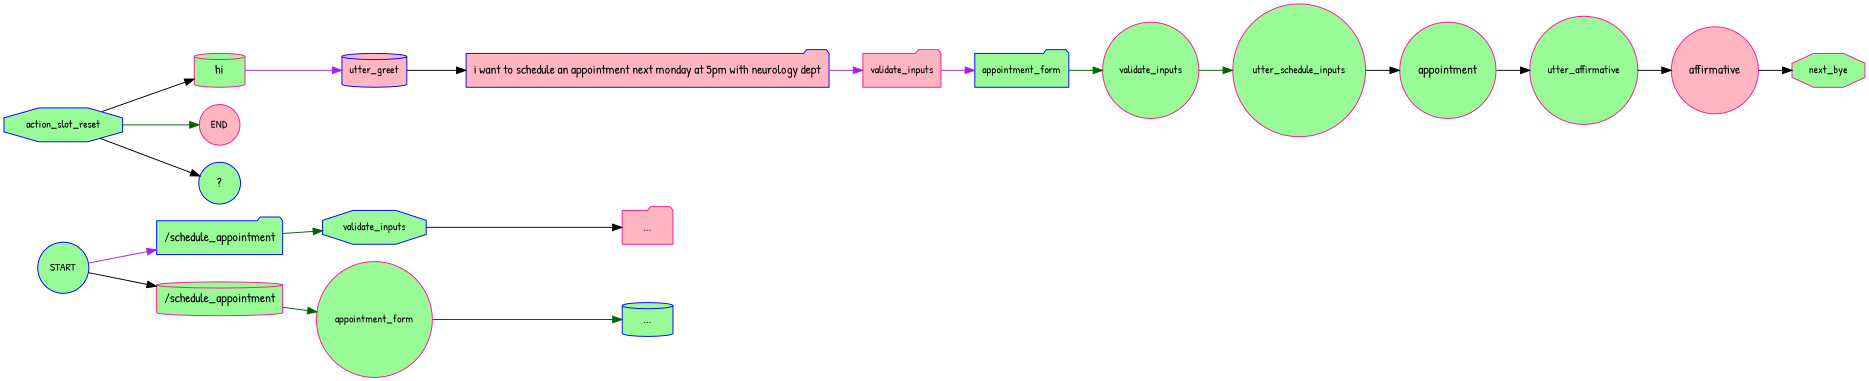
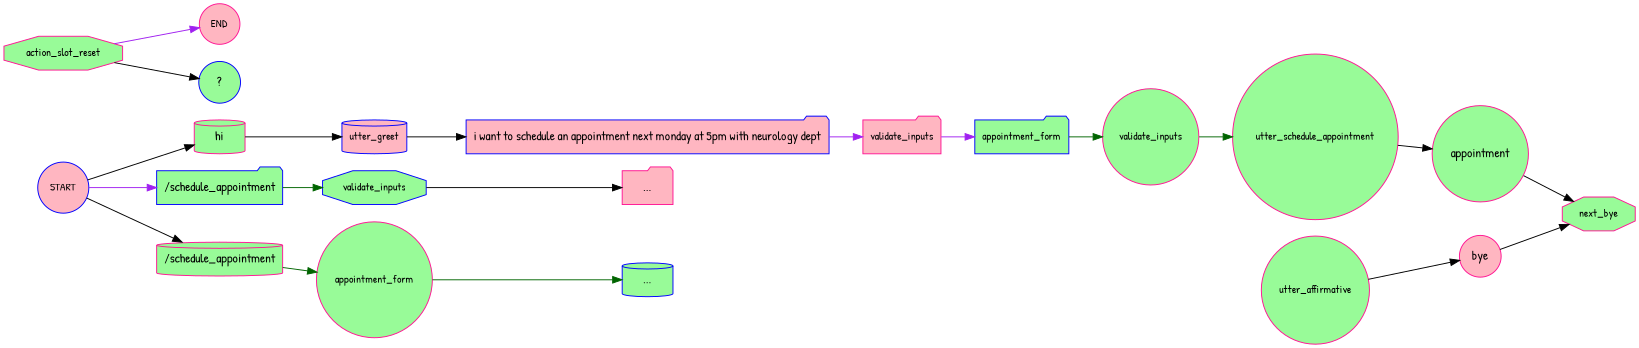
edge "hi" -> "utter_greet": color purple -> black
node "utter_schedule_inputs": label "utter_schedule_inputs" -> "utter_schedule_appointment"
edge "appointment" -> "utter_affirmative": now "appointment" -> "next_bye"
node "affirmative": label "affirmative" -> "bye"
edge "action_slot_reset" -> "hi": now "START" -> "hi"
node "action_slot_reset": color blue -> deeppink
edge "action_slot_reset" -> "END": color darkgreen -> purple
node "START": fillcolor palegreen -> lightpink
